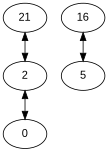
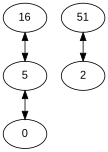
node "21": label "21" -> "51"
edge "2" -- "0": now "5" -- "0"
